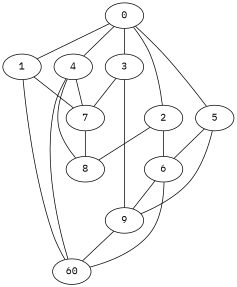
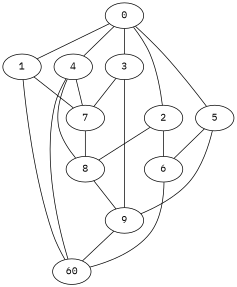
edge "6" -- "9": now "8" -- "9"
